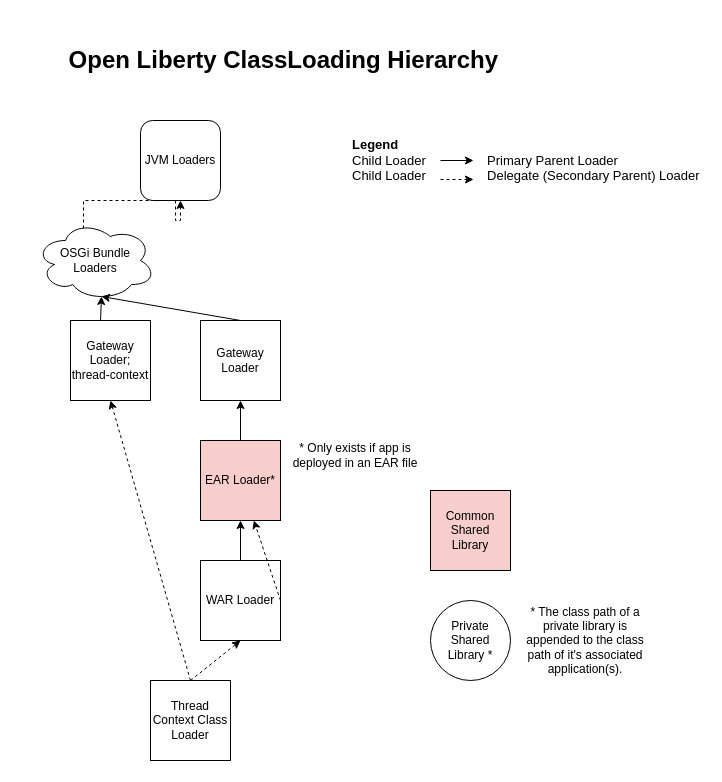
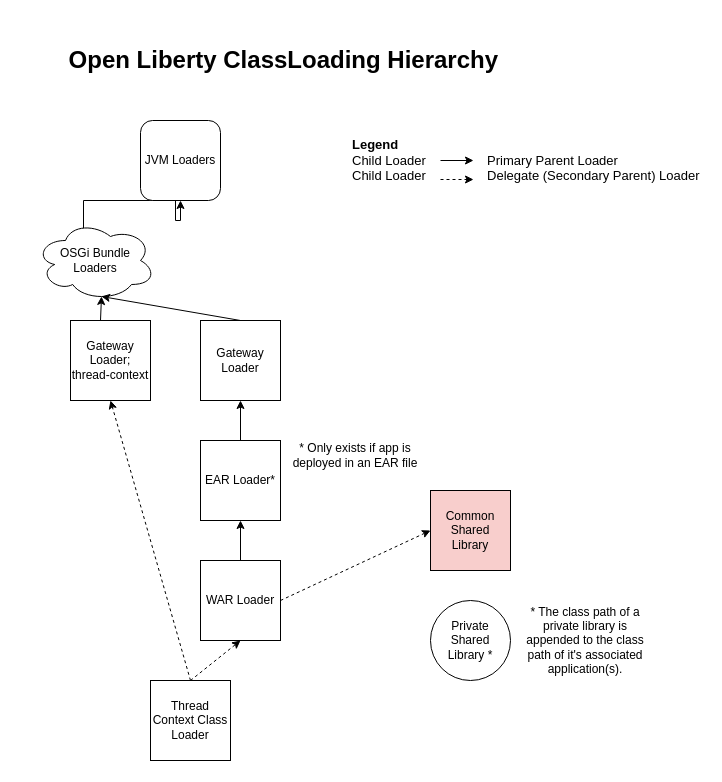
edge "OSGi Bundle Loaders" -> "JVM Loaders": style dashed -> solid
node "EAR Loader*": fillcolor #f8cecc -> #ffffff
edge "WAR Loader" -> "EAR Loader*": now "WAR Loader" -> "Common Shared Library"
